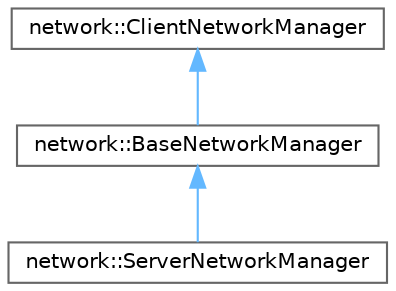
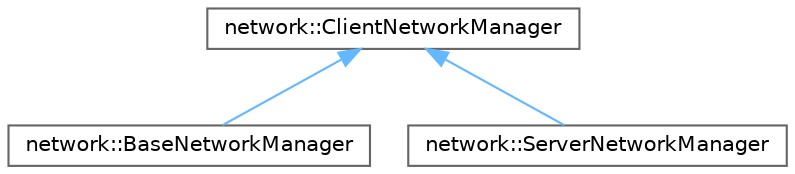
edge "network::ServerNetworkManager" -> "network::BaseNetworkManager": now "network::ServerNetworkManager" -> "network::ClientNetworkManager"
